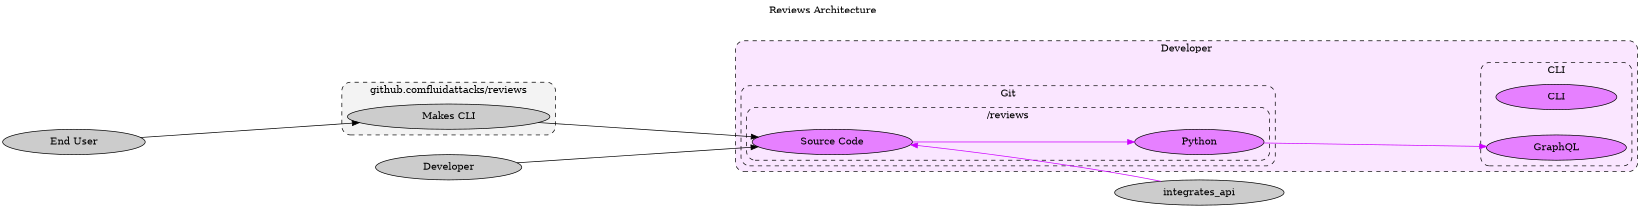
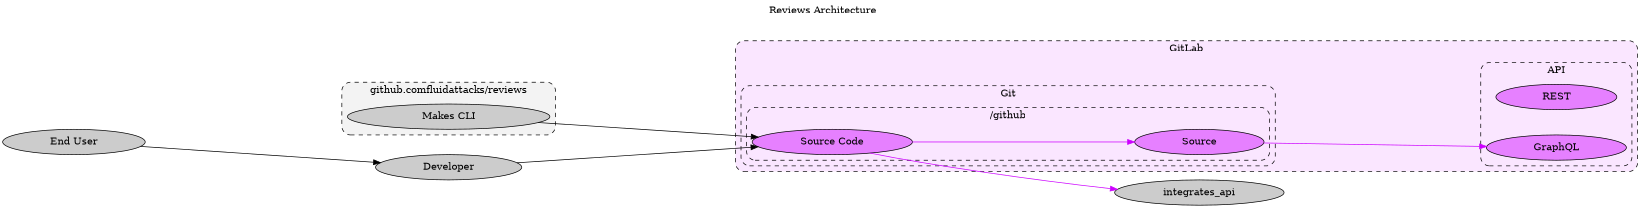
cluster "Developer": label "Developer" -> "GitLab"
cluster "CLI": label "CLI" -> "API"
node "CLI": label "CLI" -> "REST"
cluster "/reviews": label "/reviews" -> "/github"
edge "End User" -> "Makes CLI": now "End User" -> "Developer"
node "Python": label "Python" -> "Source"
edge "integrates_api" -> "Source Code": reversed
